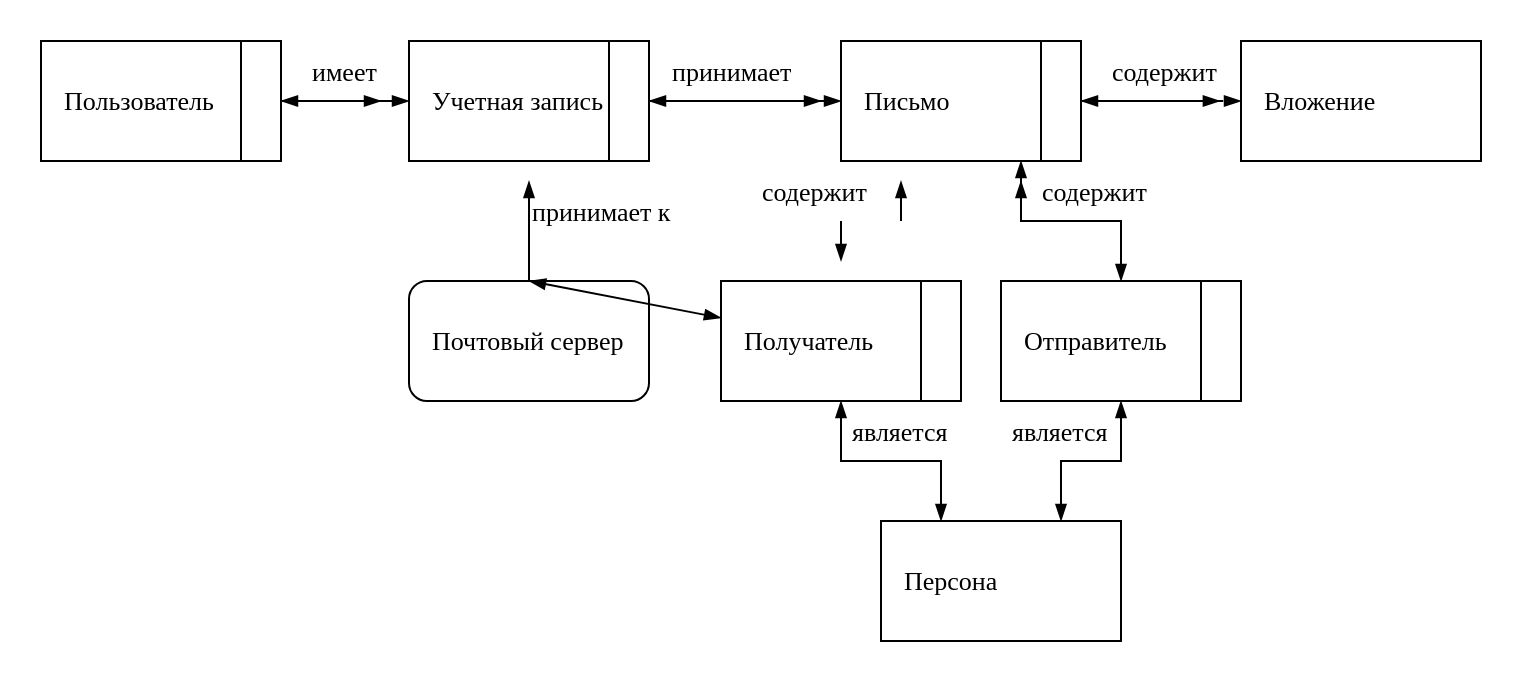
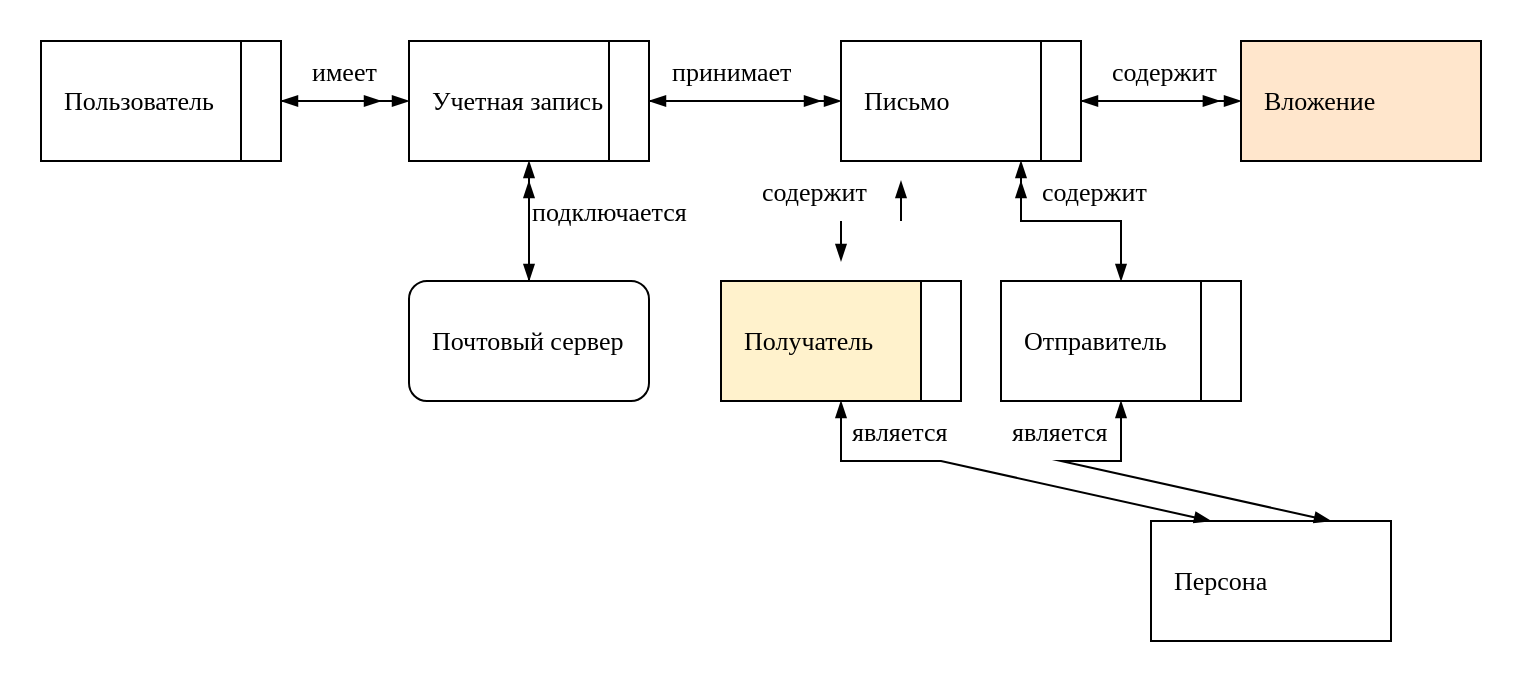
edge "Письмо" -- "Вложение": style dashed -> solid
node "Вложение": fillcolor #ffffff -> #ffe6cc
node "принимает к": label "принимает к" -> "подключается к"
edge "Почтовый сервер" -- "Получатель": now "Почтовый сервер" -- "Учетная запись"
node "Получатель": fillcolor #ffffff -> #fff2cc
node "Персона": moved (1001, 581) -> (1271, 581)
